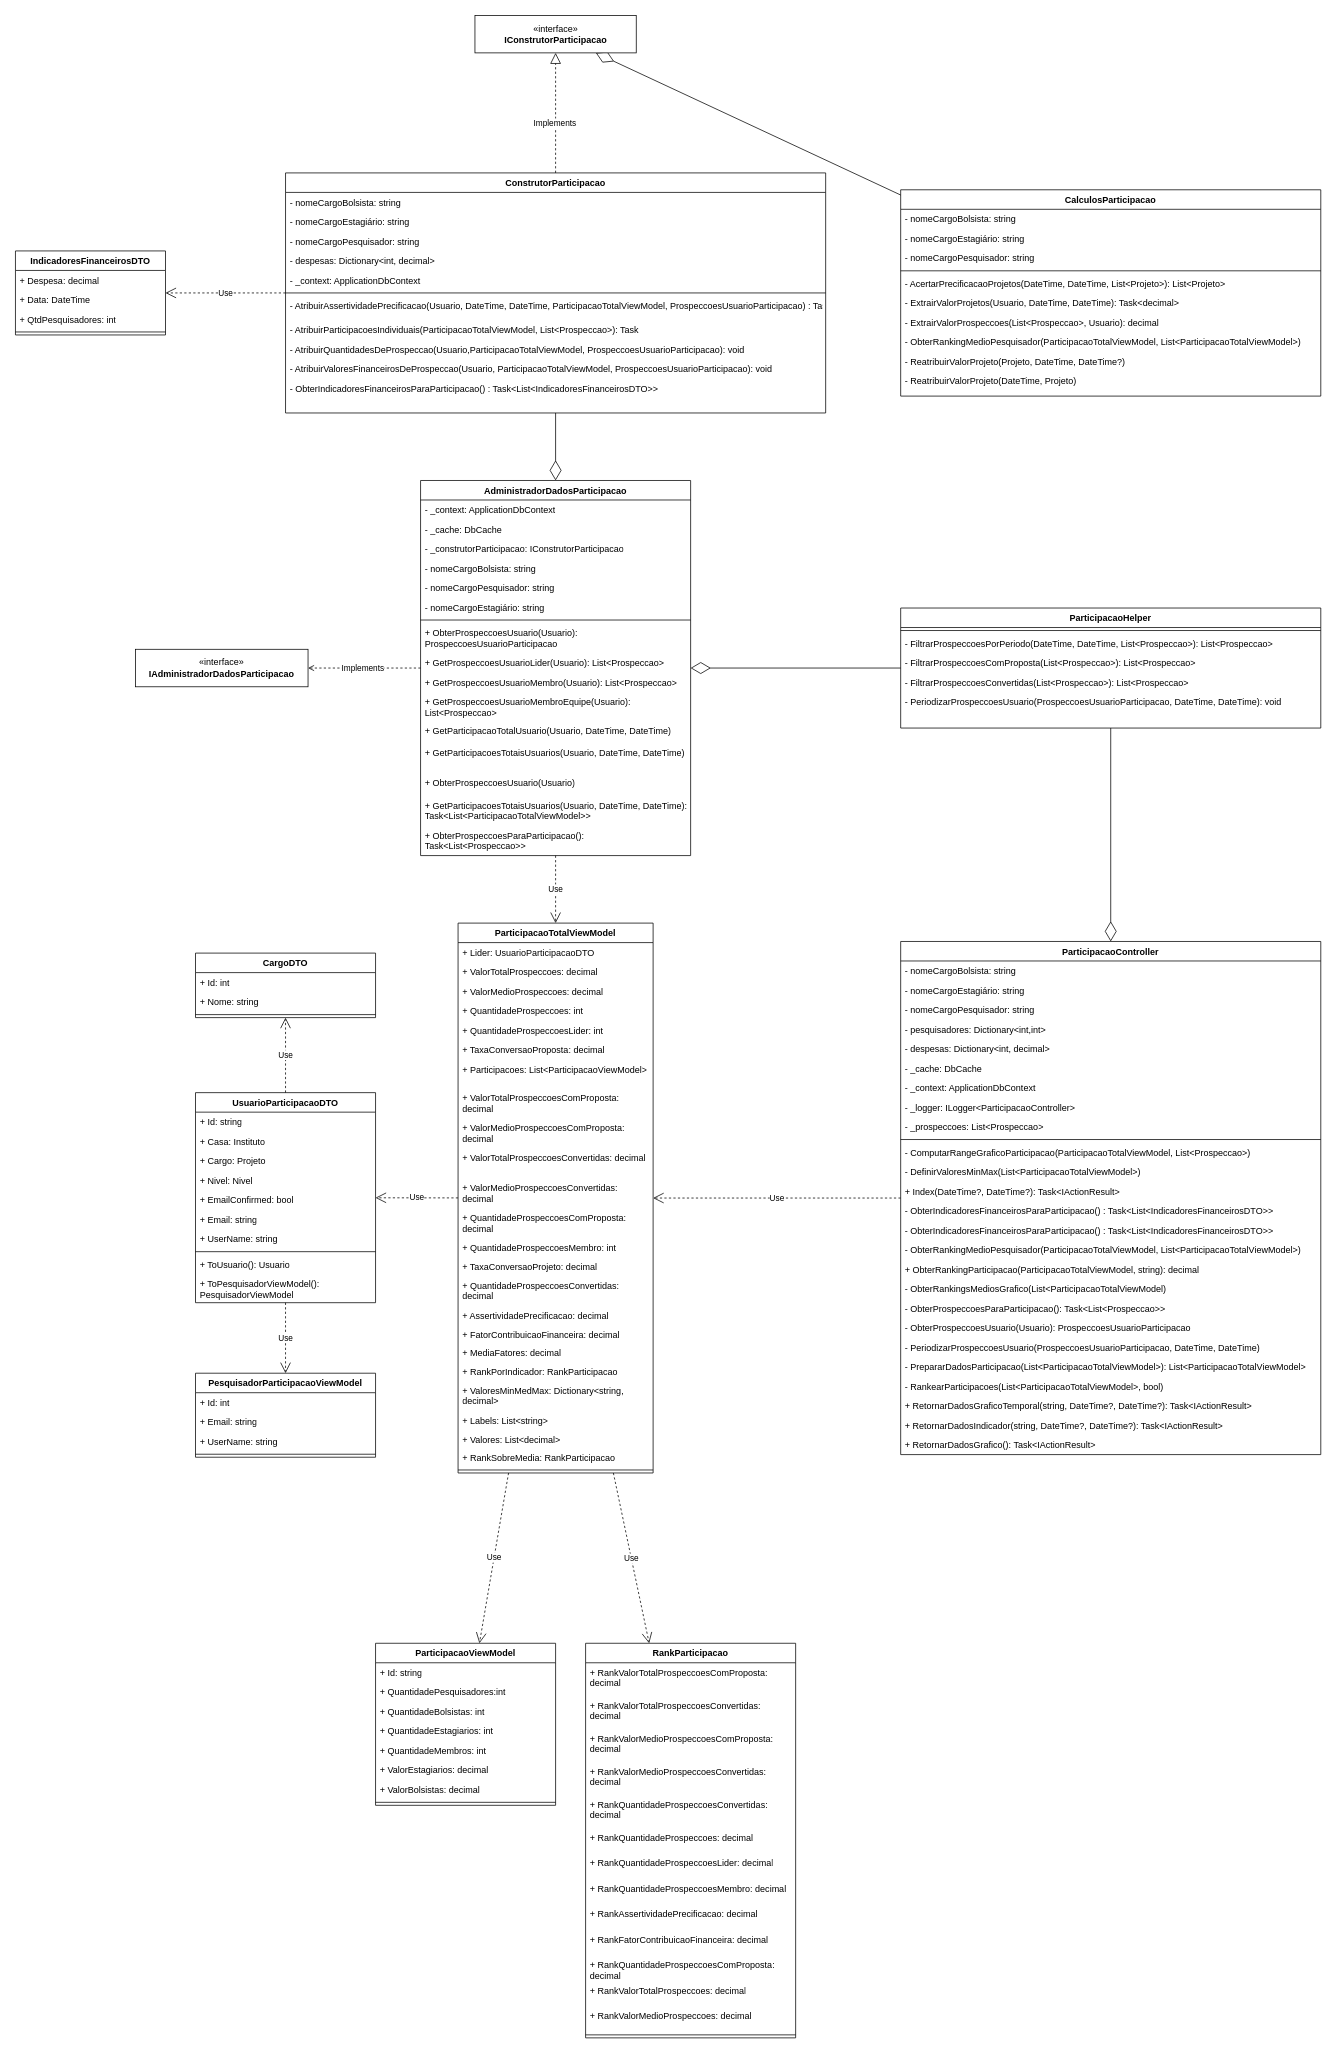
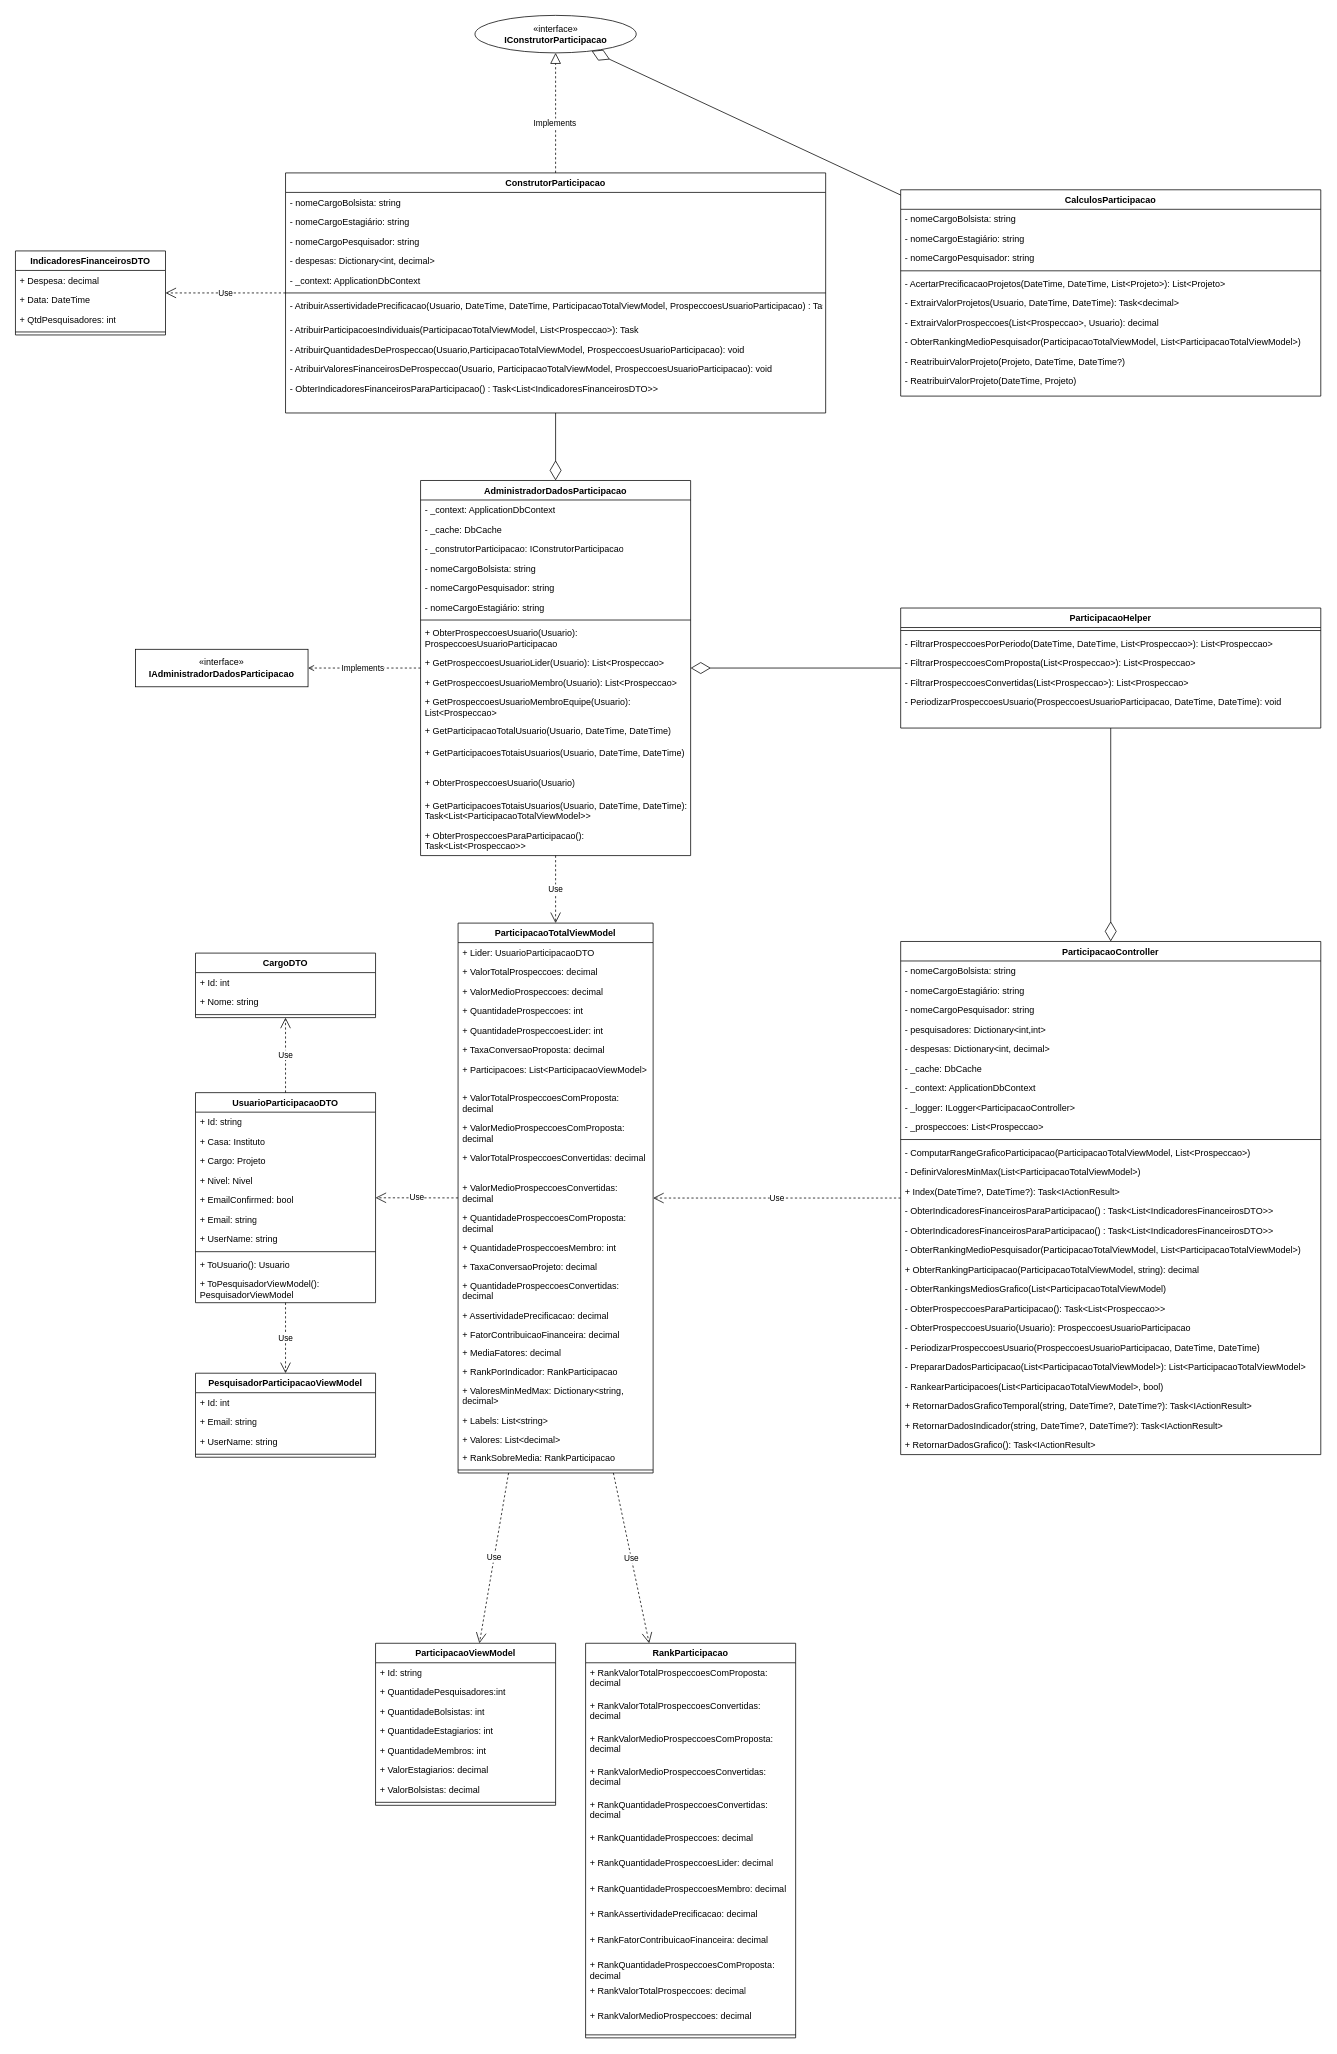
node "«interface» IConstrutorParticipacao": shape rectangle -> ellipse
